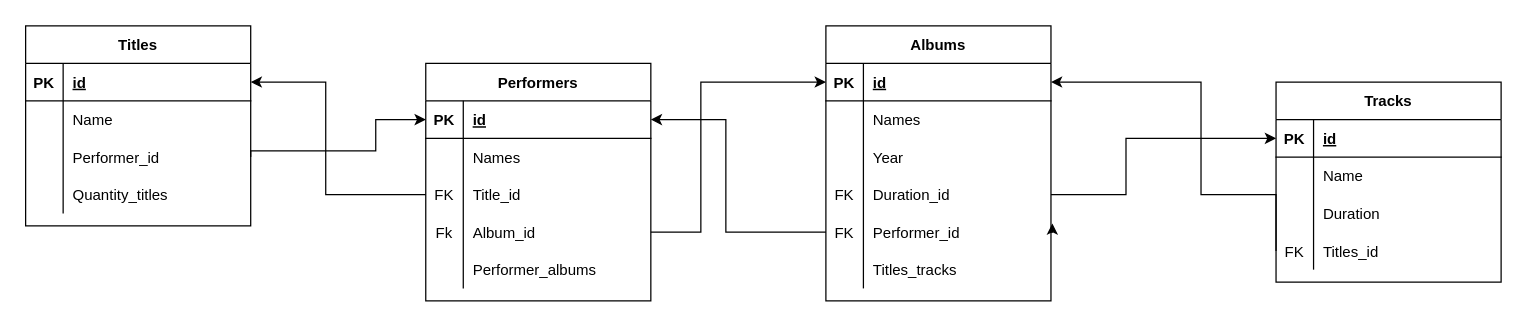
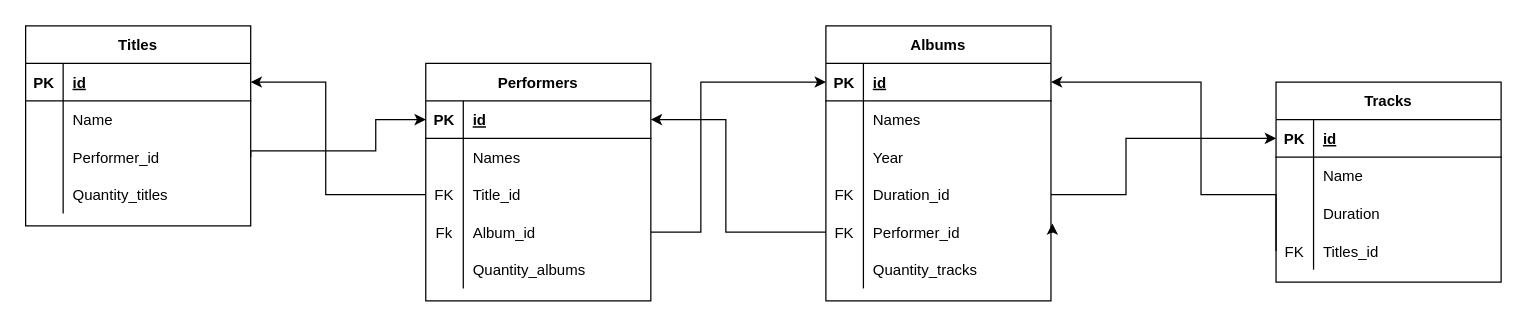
node "Performer_albums": label "Performer_albums" -> "Quantity_albums"
node "Titles_tracks": label "Titles_tracks" -> "Quantity_tracks"
